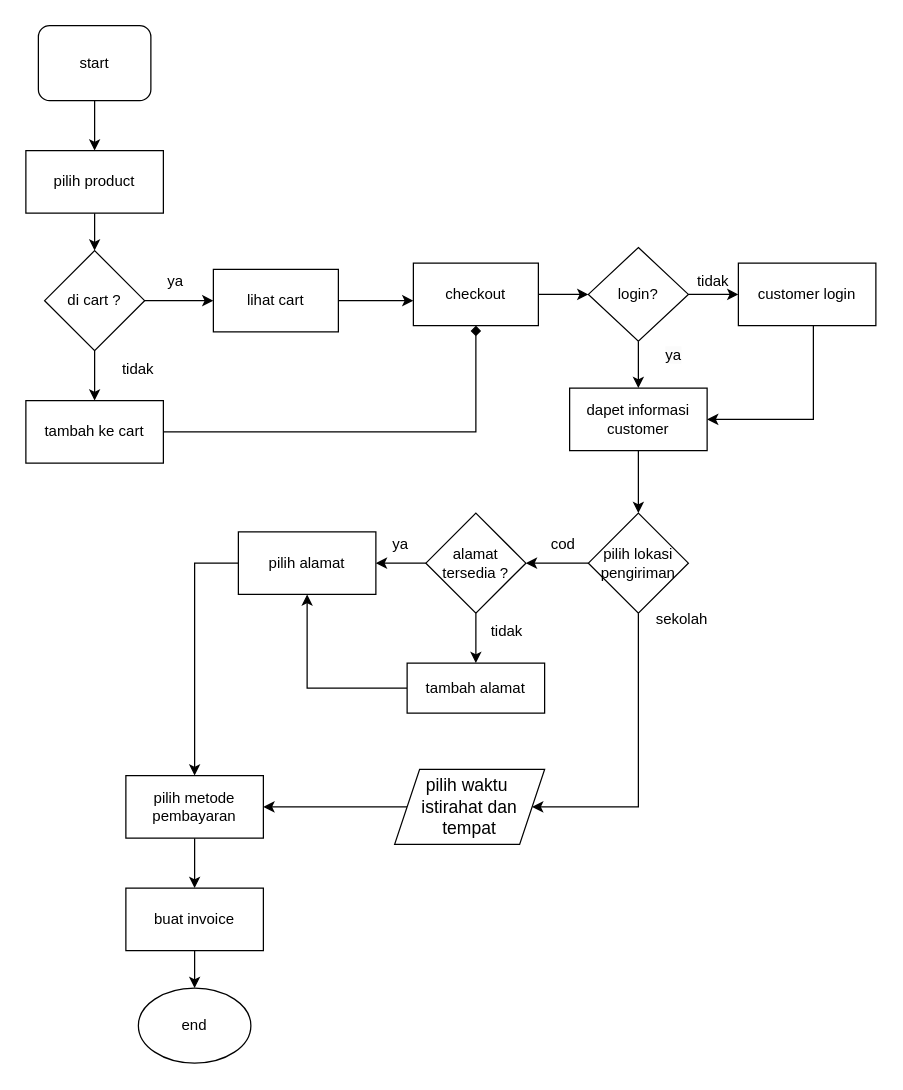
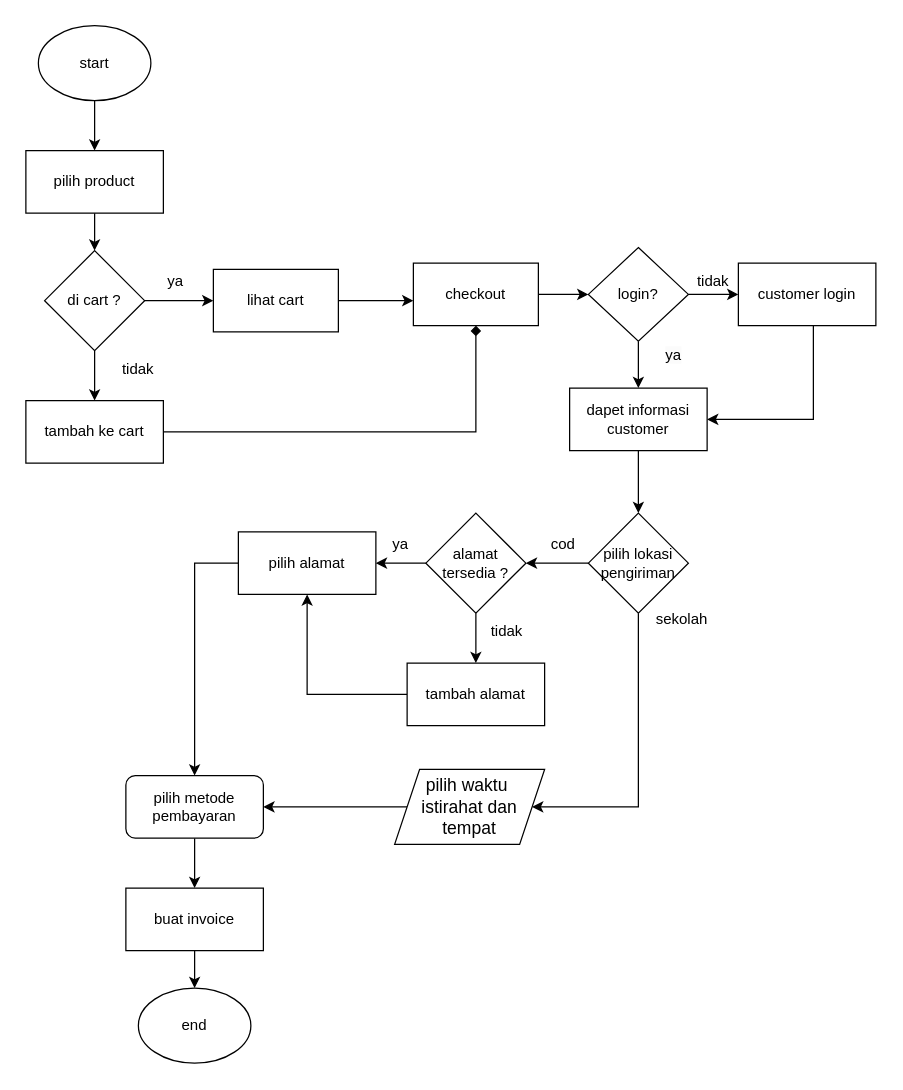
node "start": shape rounded rectangle -> ellipse
node "tambah alamat": size 138x50 -> 138x63
node "pilih metode pembayaran": shape rectangle -> rounded rectangle
